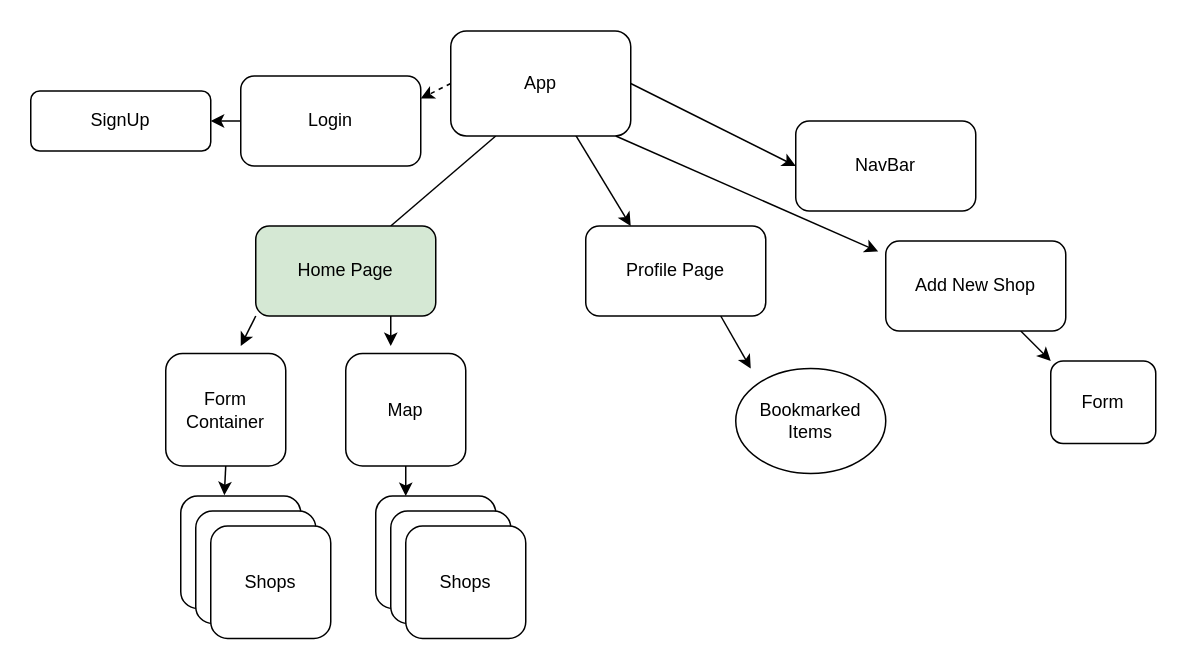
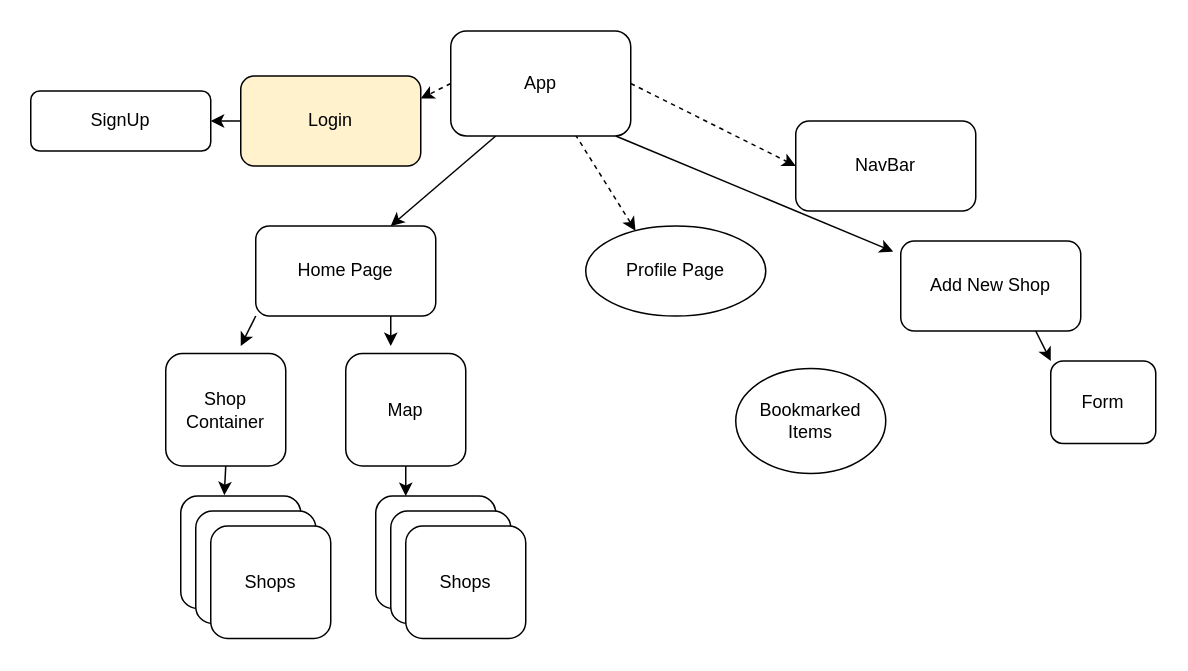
node "Login": fillcolor #ffffff -> #fff2cc
edge "App" -> "NavBar": style solid -> dashed
edge "App" -> "Profile Page": style solid -> dashed
edge "App" -- "Home Page": arrowhead none -> classic
node "Home Page": fillcolor #d5e8d4 -> #ffffff
node "Profile Page": shape rounded rectangle -> ellipse
node "Add New Shop": moved (976, 286) -> (991, 286)
edge "Profile Page" -> "Bookmarked Items": removed
node "Form Container": label "Form Container" -> "Shop Container"
